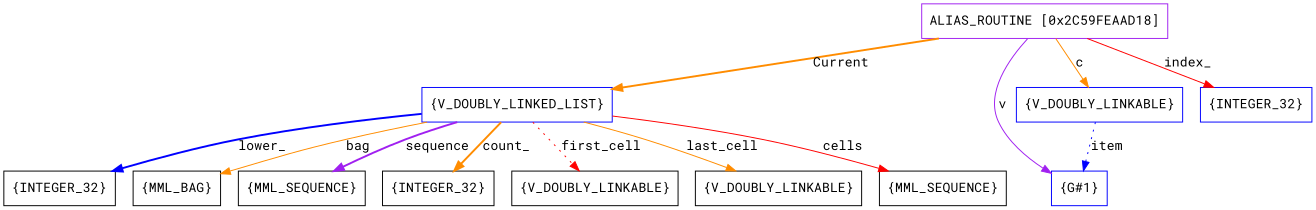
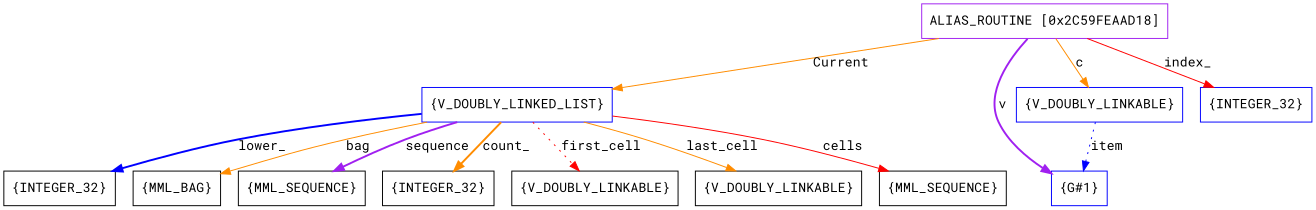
edge "ALIAS_ROUTINE [0x2C59FEAAD18]" -> "{V_DOUBLY_LINKED_LIST}": style bold -> solid
edge "ALIAS_ROUTINE [0x2C59FEAAD18]" -> "{G#1}": style solid -> bold
